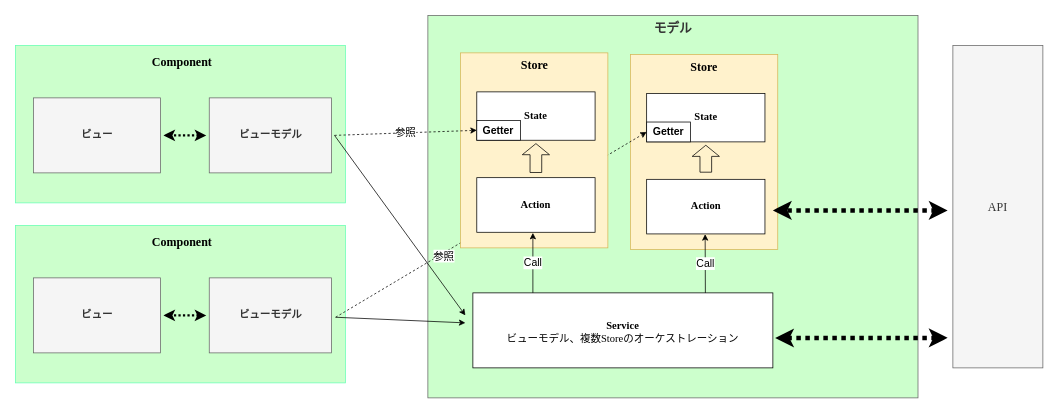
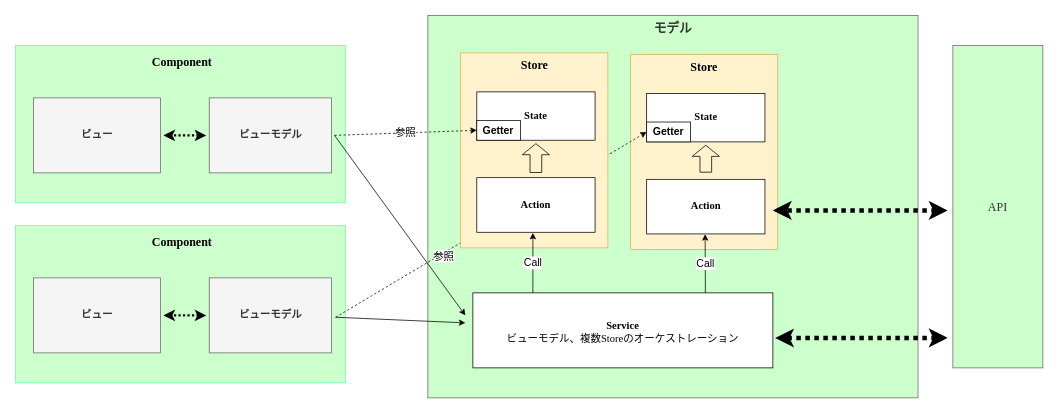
node "API": fillcolor #f5f5f5 -> #ccffcc
